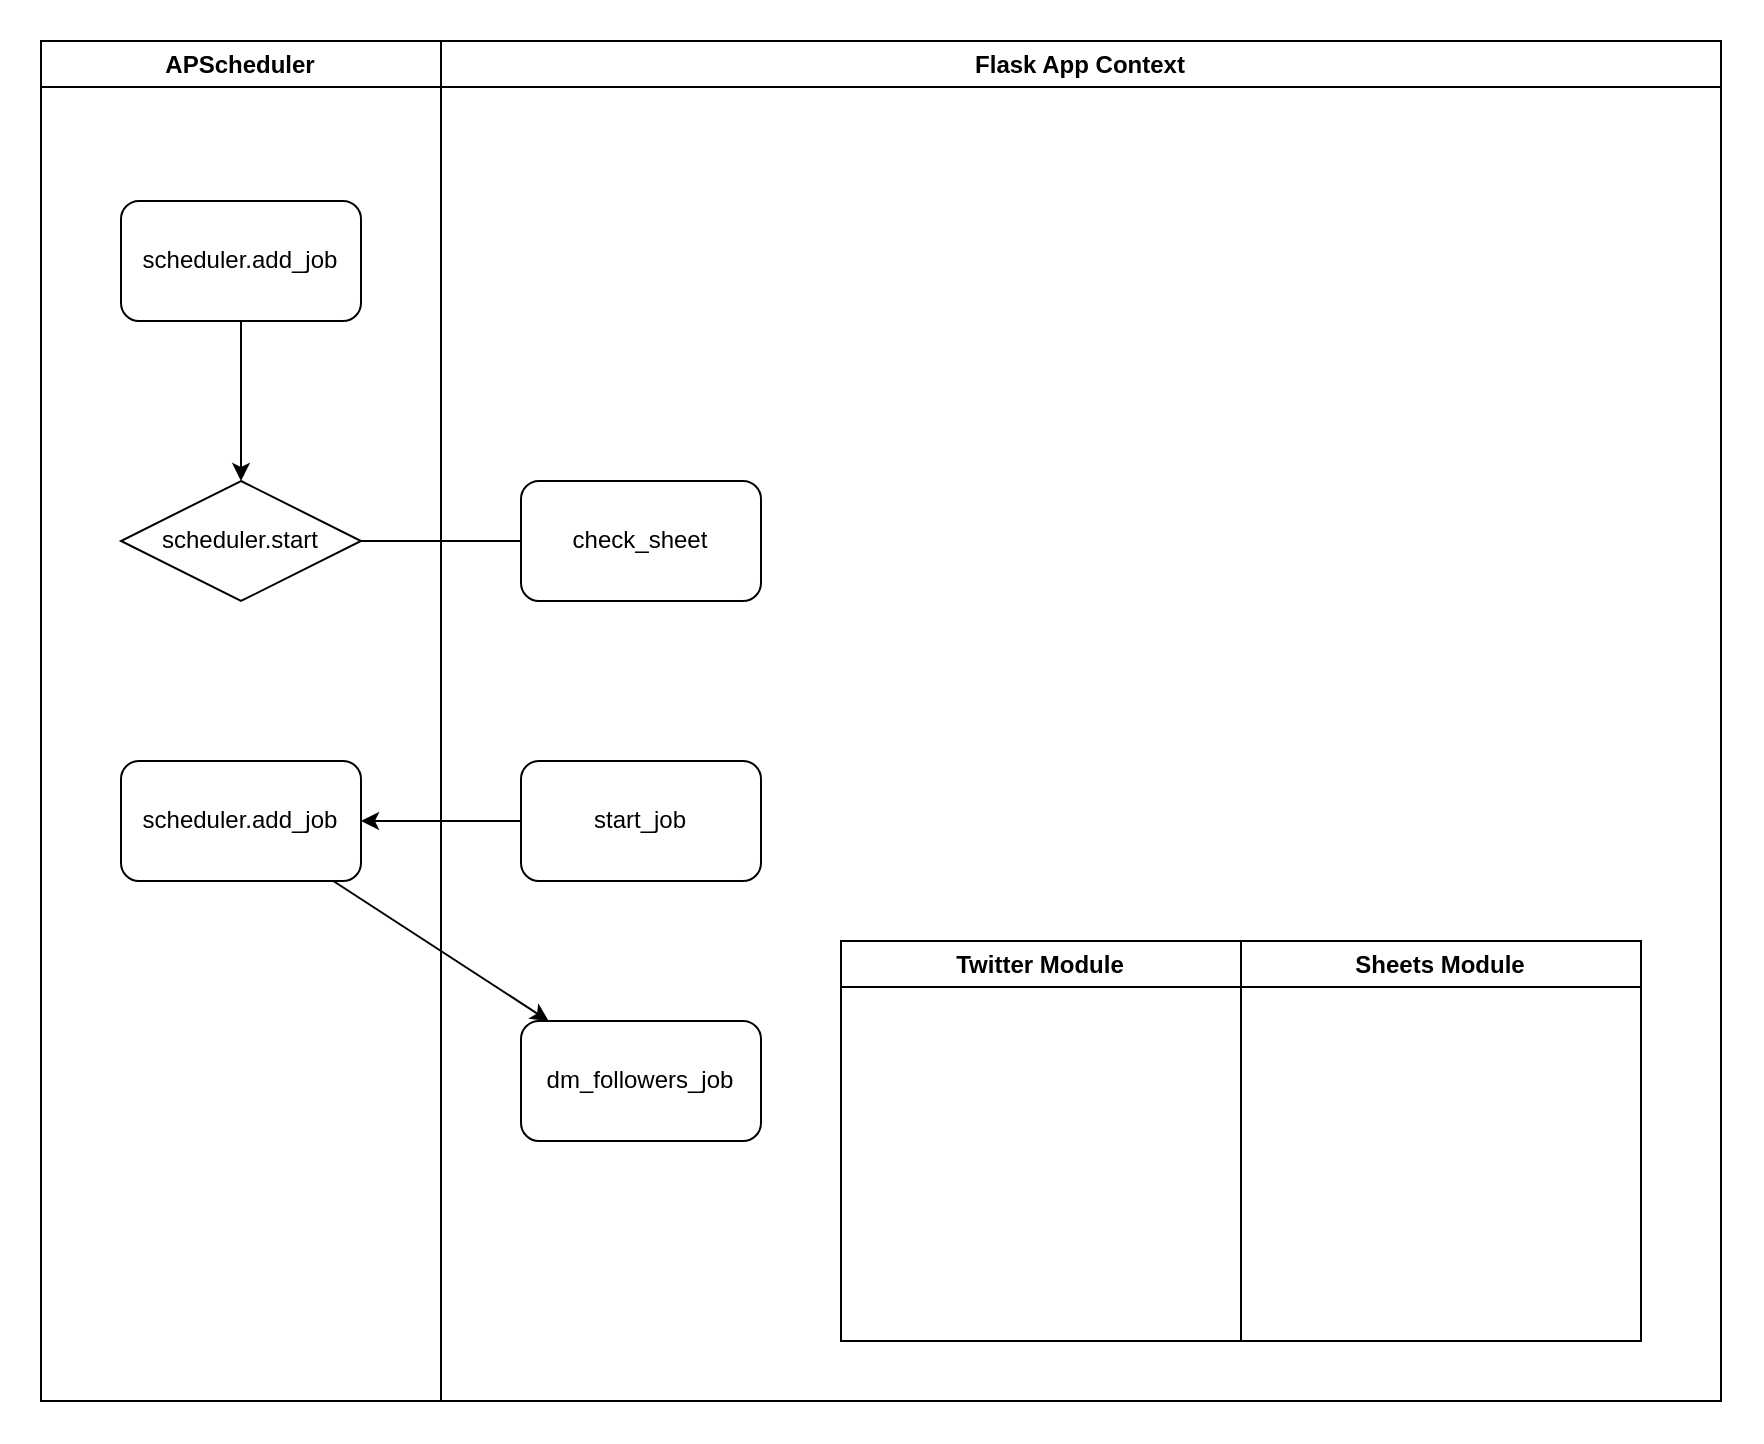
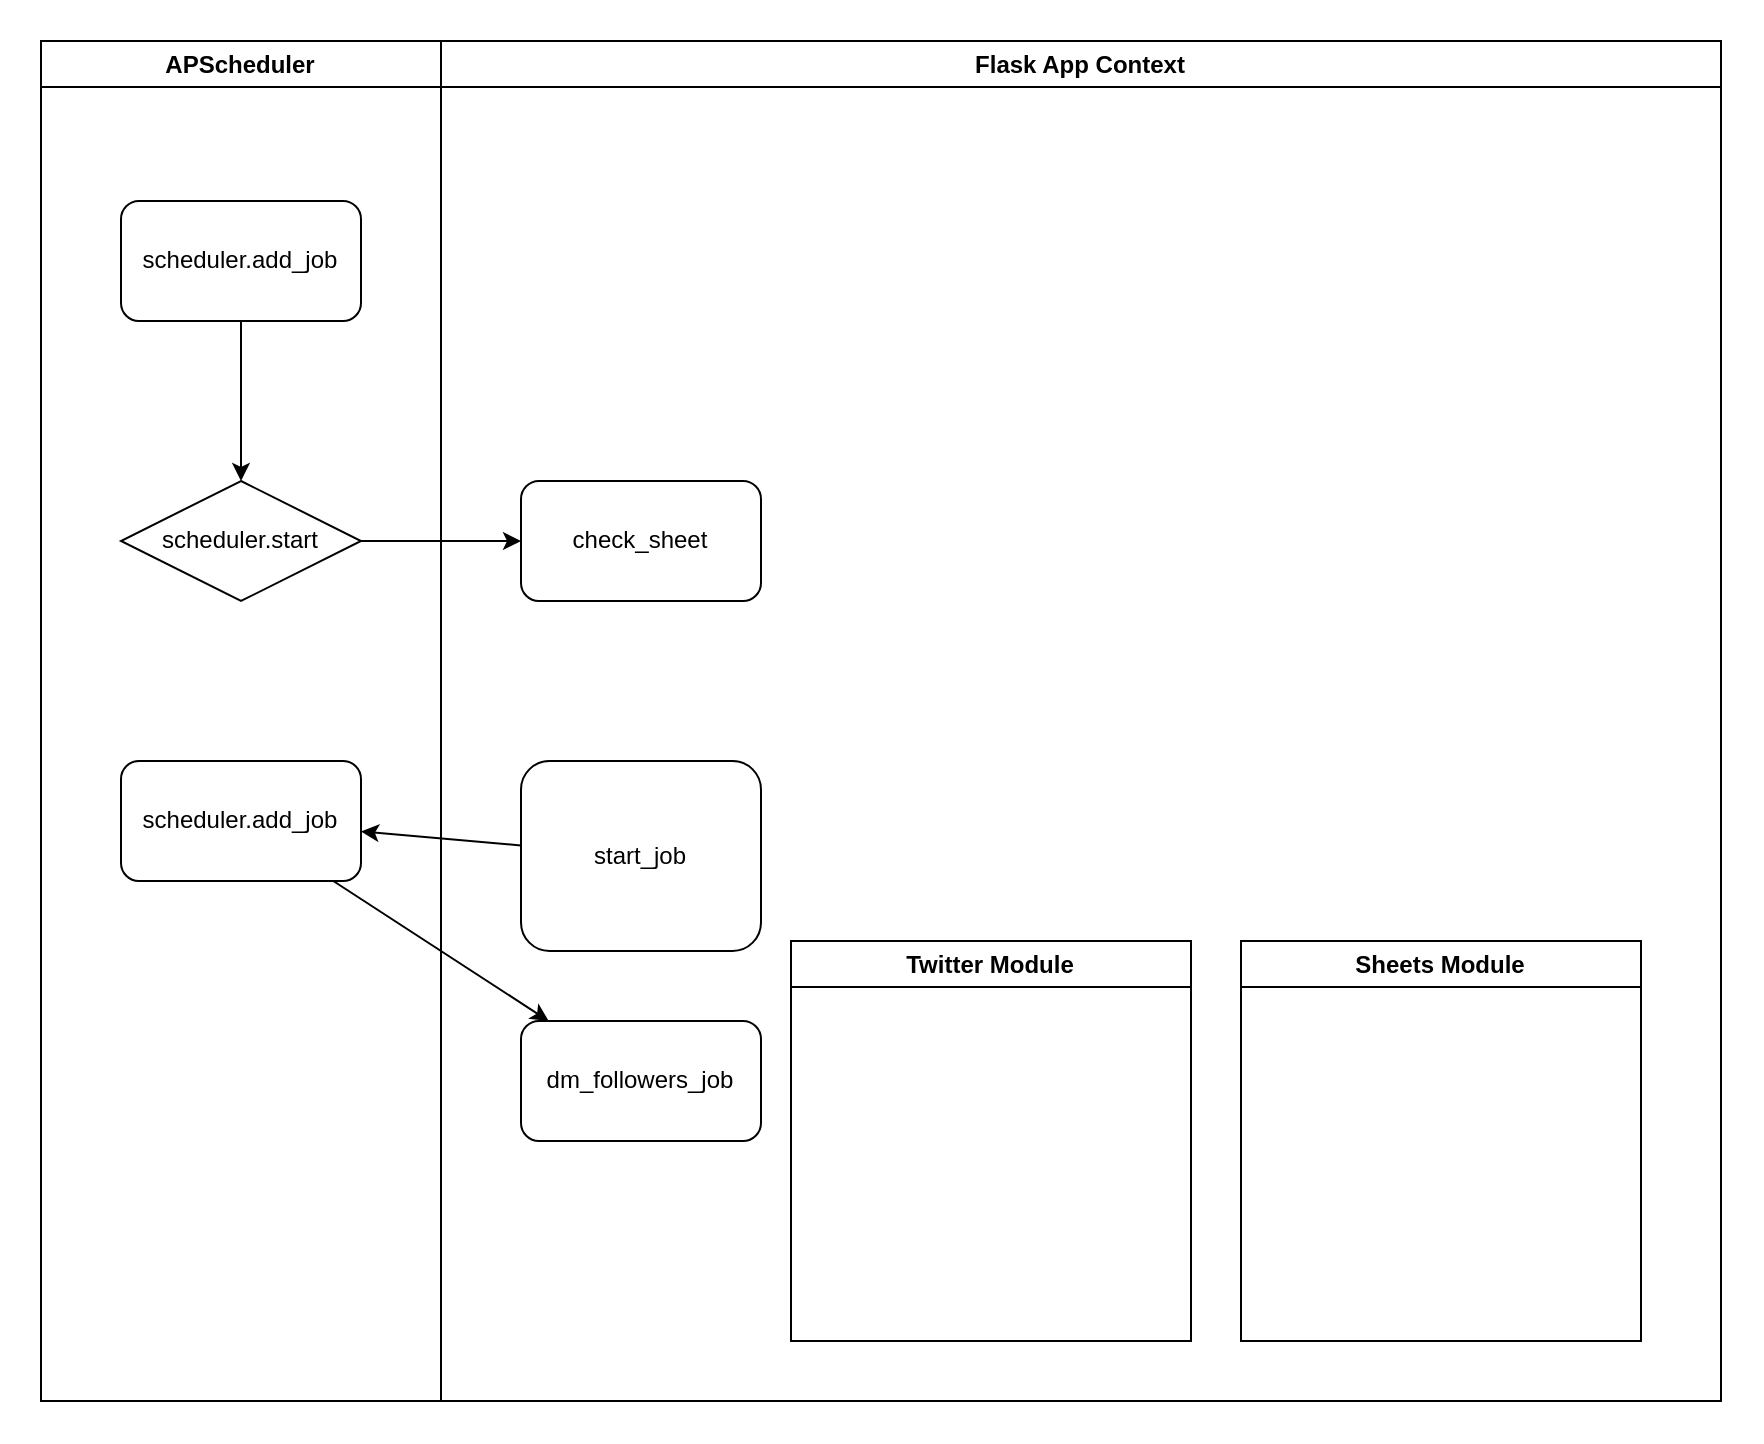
edge "scheduler.start" -- "check_sheet": arrowhead none -> classic
node "start_job": size 240x120 -> 240x190
node "Twitter Module": moved (1041, 1141) -> (991, 1141)
